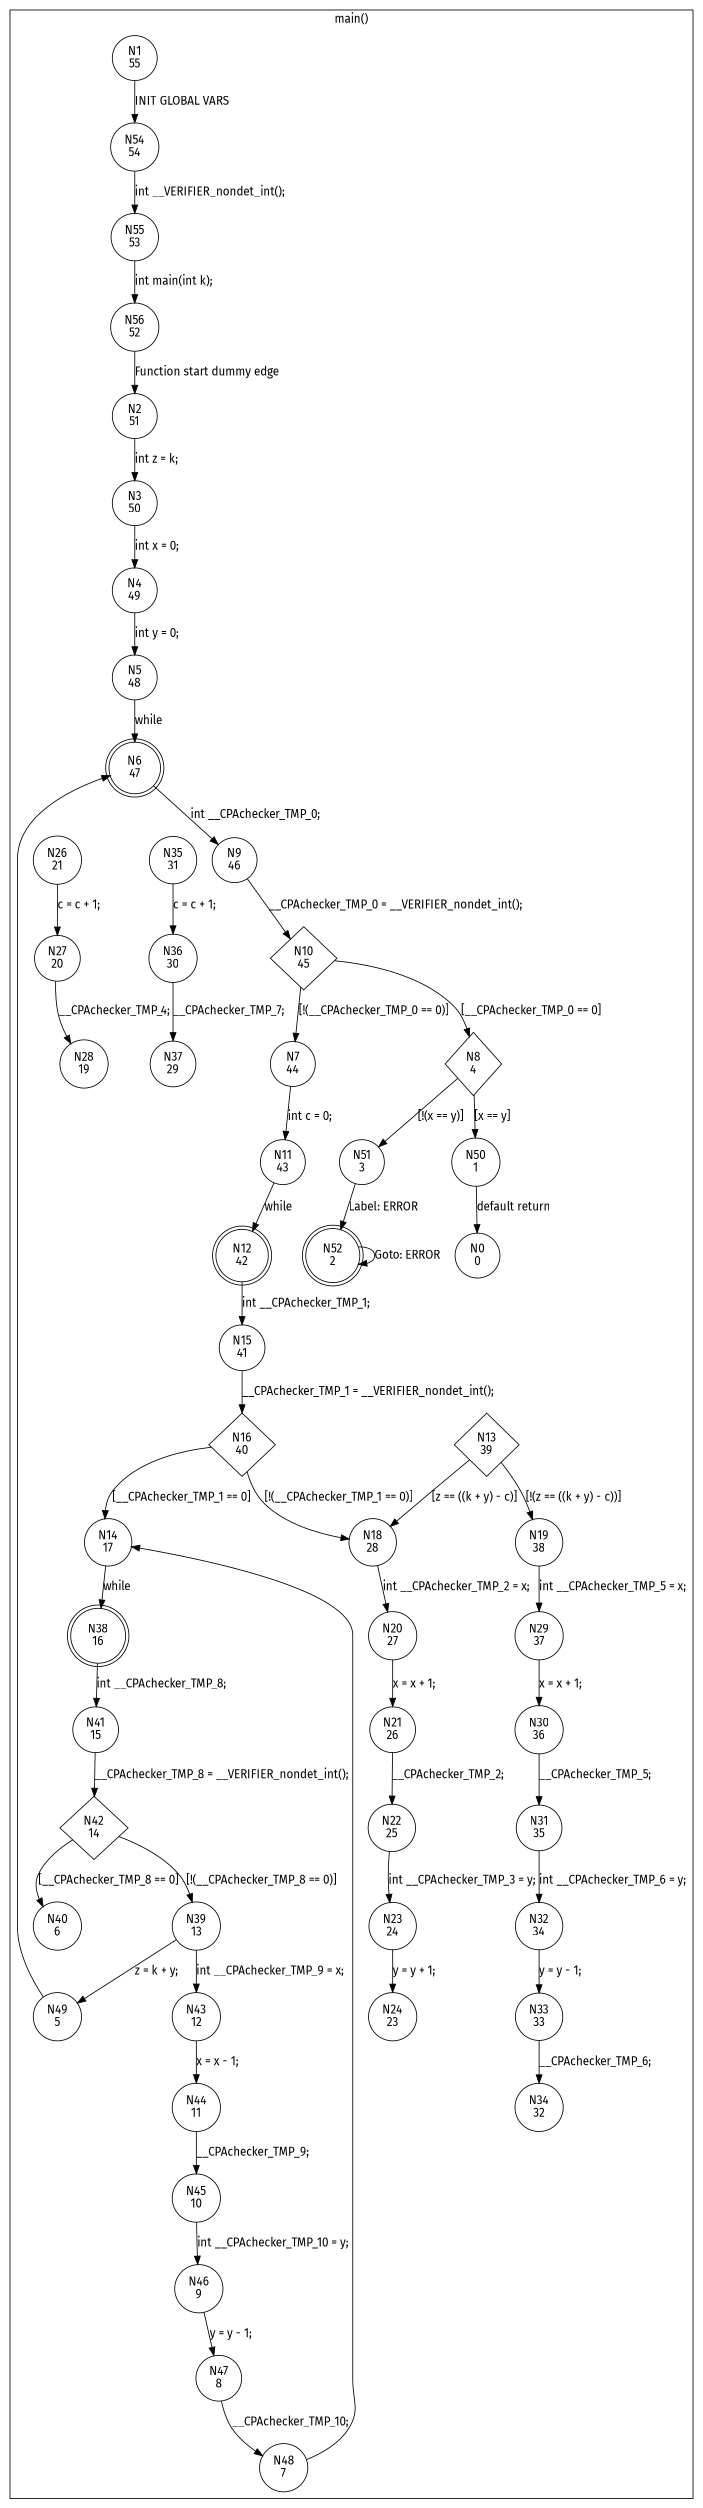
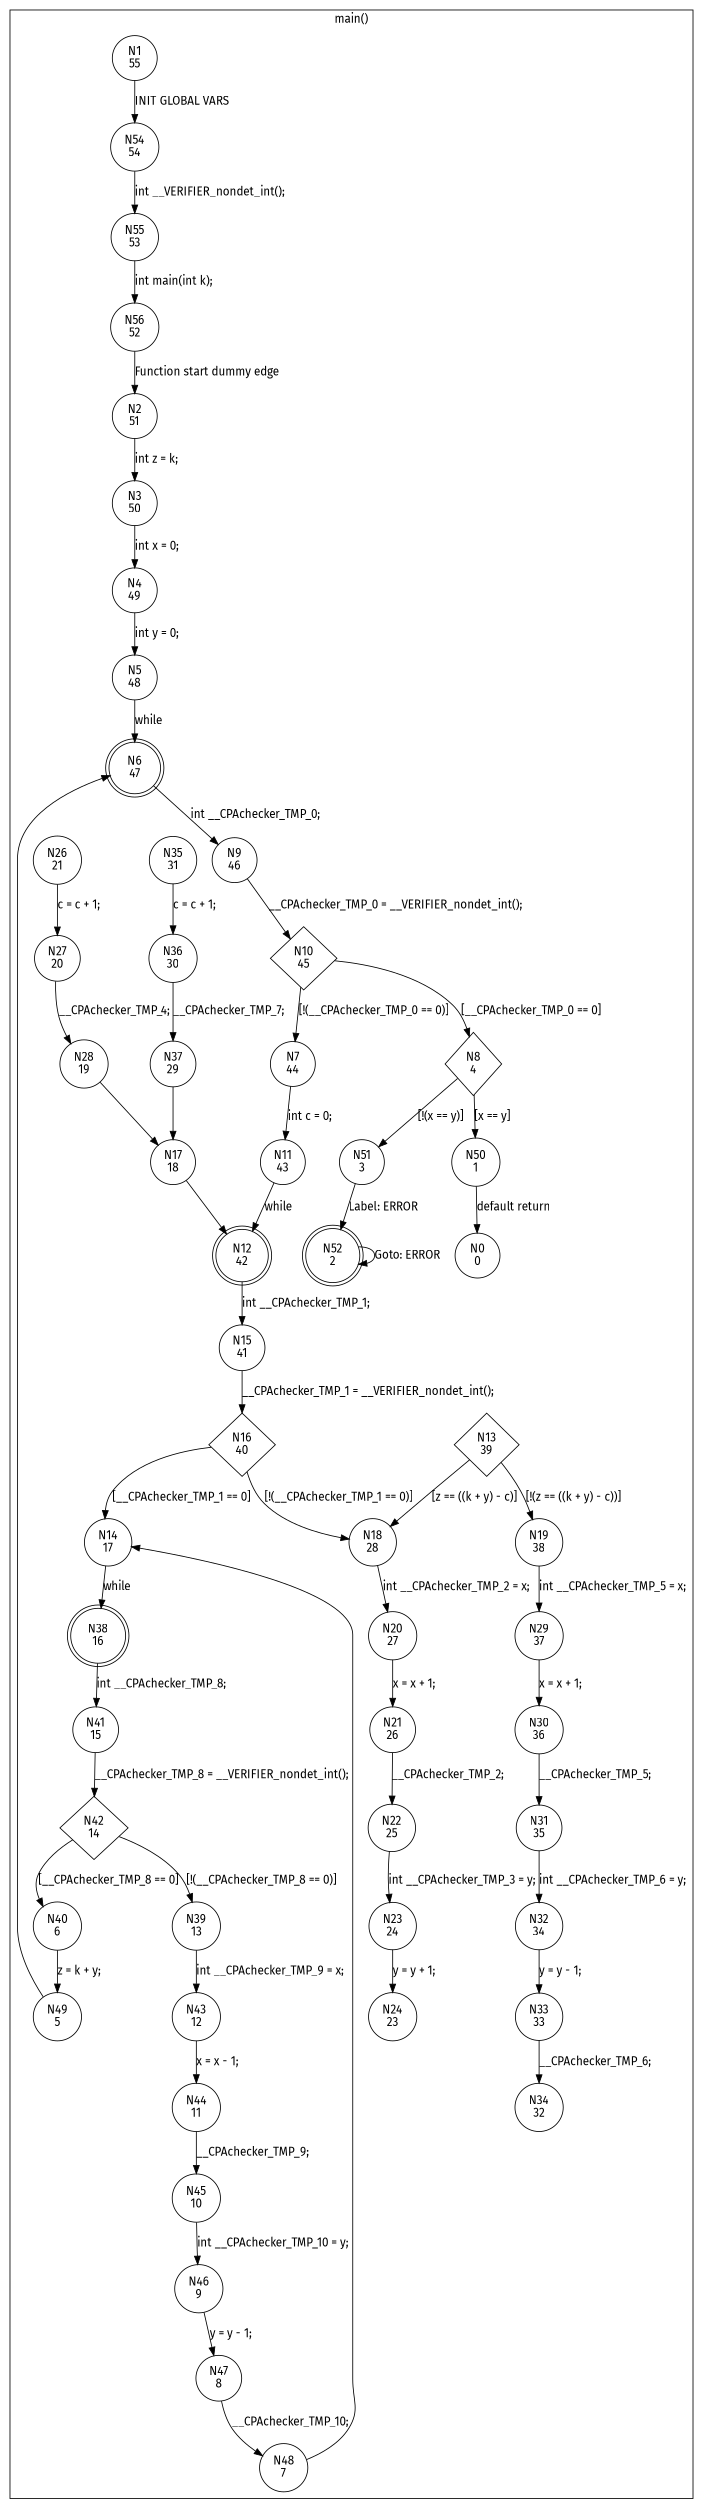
node "N17 18": added
edge "N39 13" -> "N49 5": now "N40 6" -> "N49 5"
